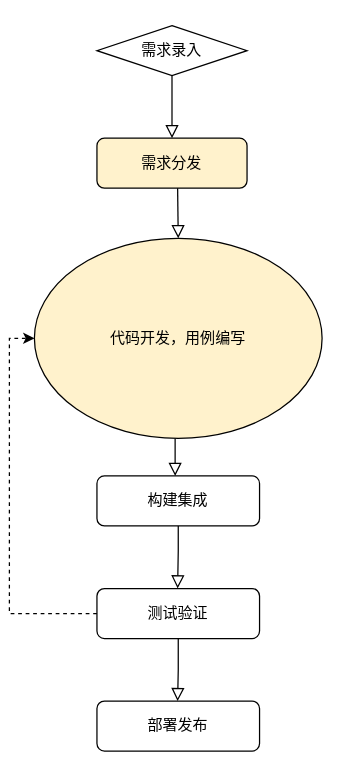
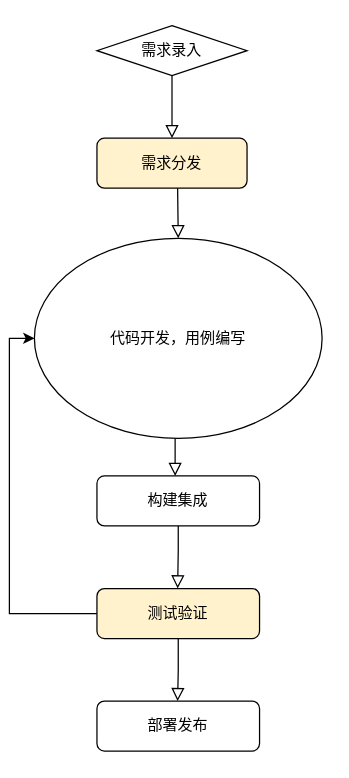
node "代码开发，用例编写": fillcolor #fff2cc -> #ffffff
edge "测试验证" -> "代码开发，用例编写": style dashed -> solid
node "测试验证": fillcolor #ffffff -> #fff2cc
